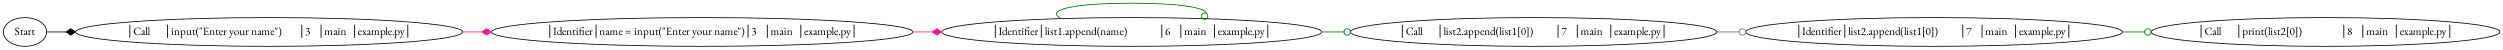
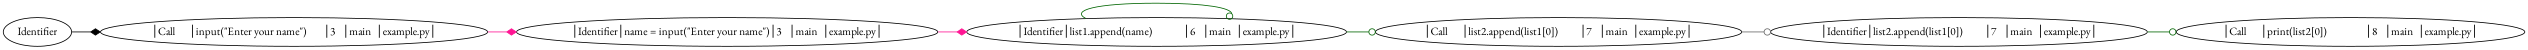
node "Start": label "Start" -> "Identifier"
